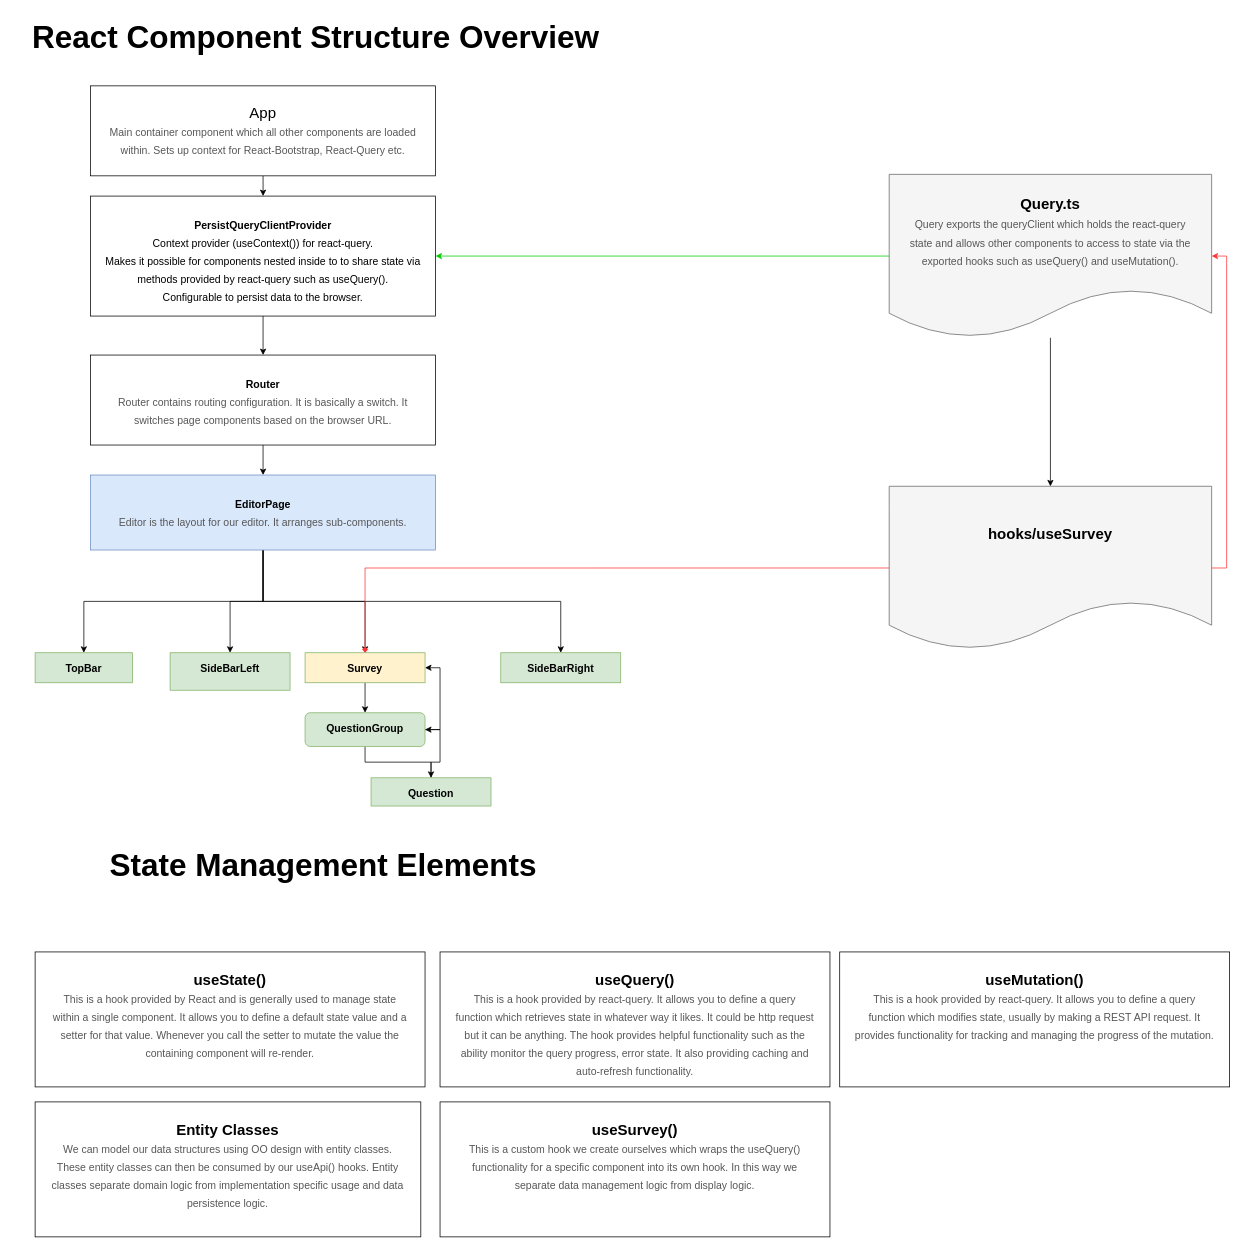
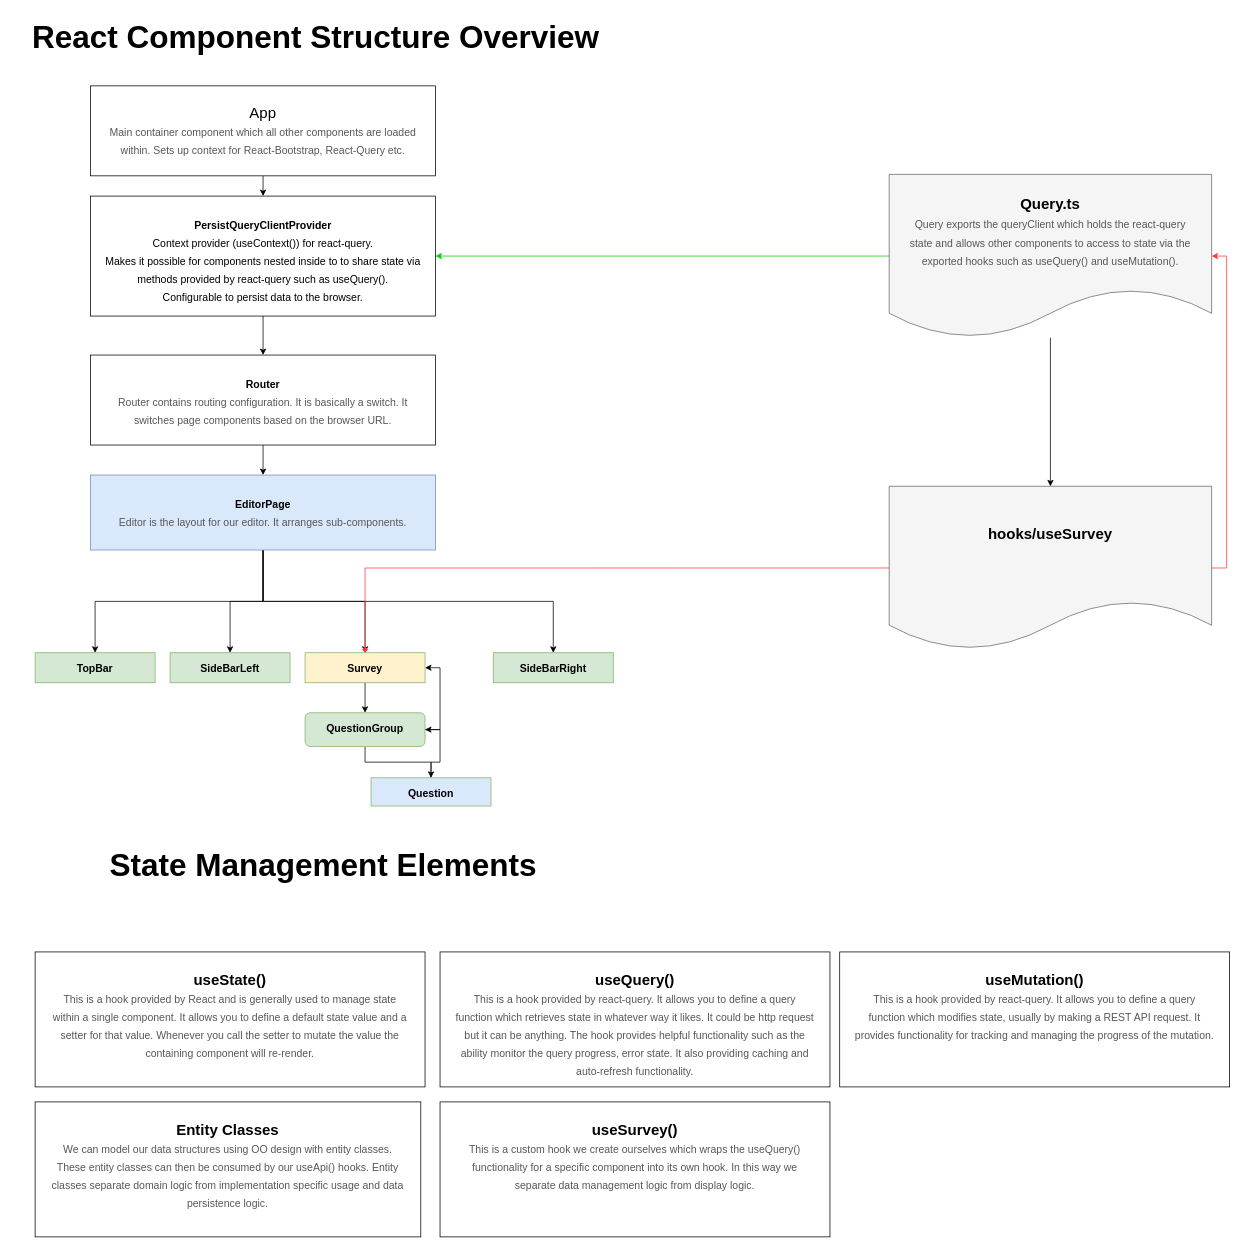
node "TopBar": size 98x30 -> 120x30
node "SideBarRight": moved (561, 668) -> (553, 668)
node "SideBarLeft": size 120x38 -> 120x30
node "Question": fillcolor #d5e8d4 -> #dae8fc
